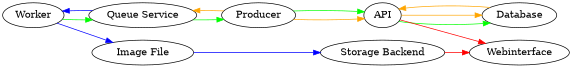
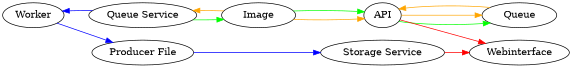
node "Producer": label "Producer" -> "Image"
node "Database": label "Database" -> "Queue"
edge "Worker" -> "Queue Service": removed
node "Image File": label "Image File" -> "Producer File"
node "Storage Backend": label "Storage Backend" -> "Storage Service"
